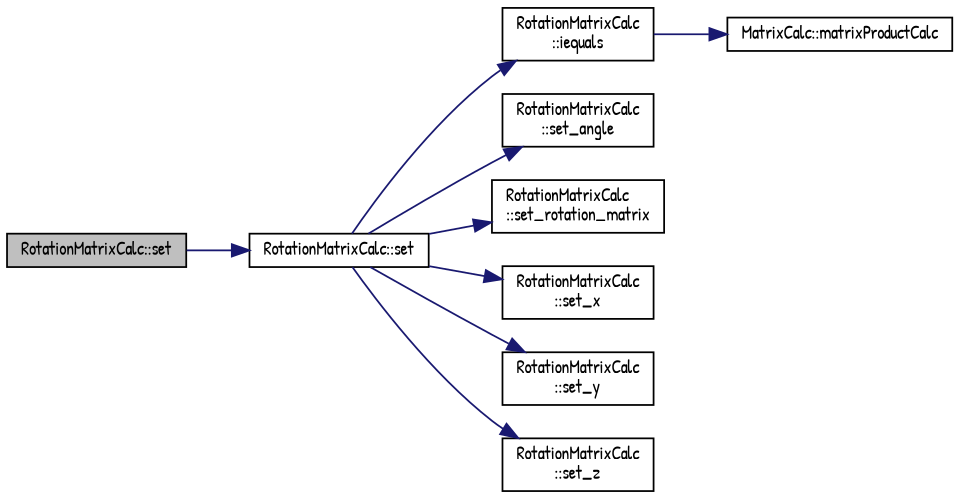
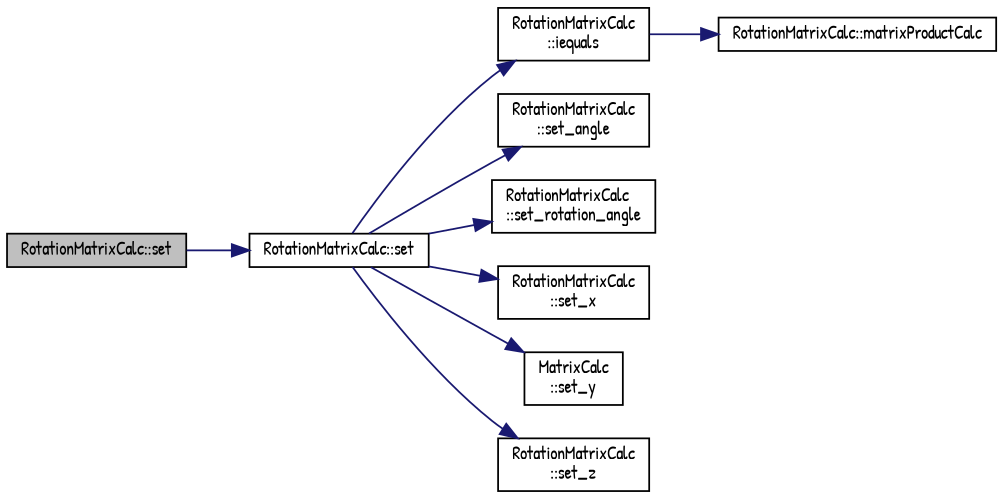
node "MatrixCalc::matrixProductCalc": label "MatrixCalc::matrixProductCalc" -> "RotationMatrixCalc::matrixProductCalc"
node "RotationMatrixCalc ::set_rotation_matrix": label "RotationMatrixCalc ::set_rotation_matrix" -> "RotationMatrixCalc ::set_rotation_angle"
node "RotationMatrixCalc ::set_y": label "RotationMatrixCalc ::set_y" -> "MatrixCalc ::set_y"
